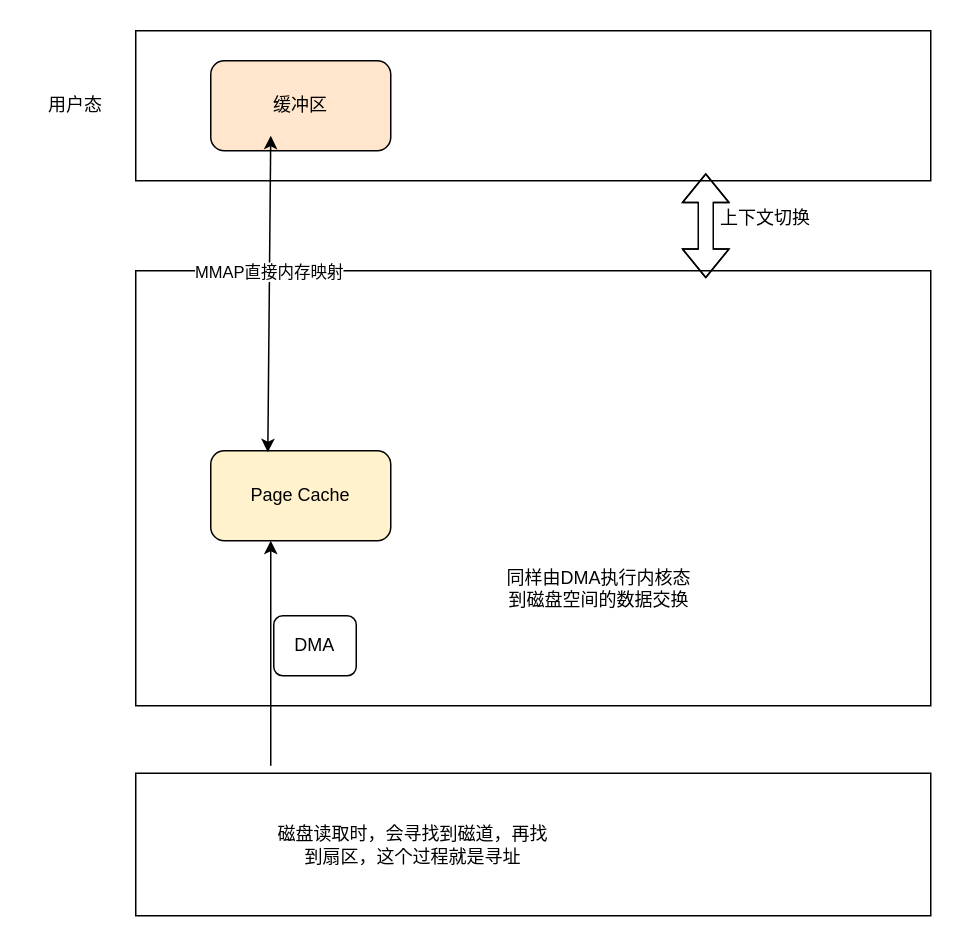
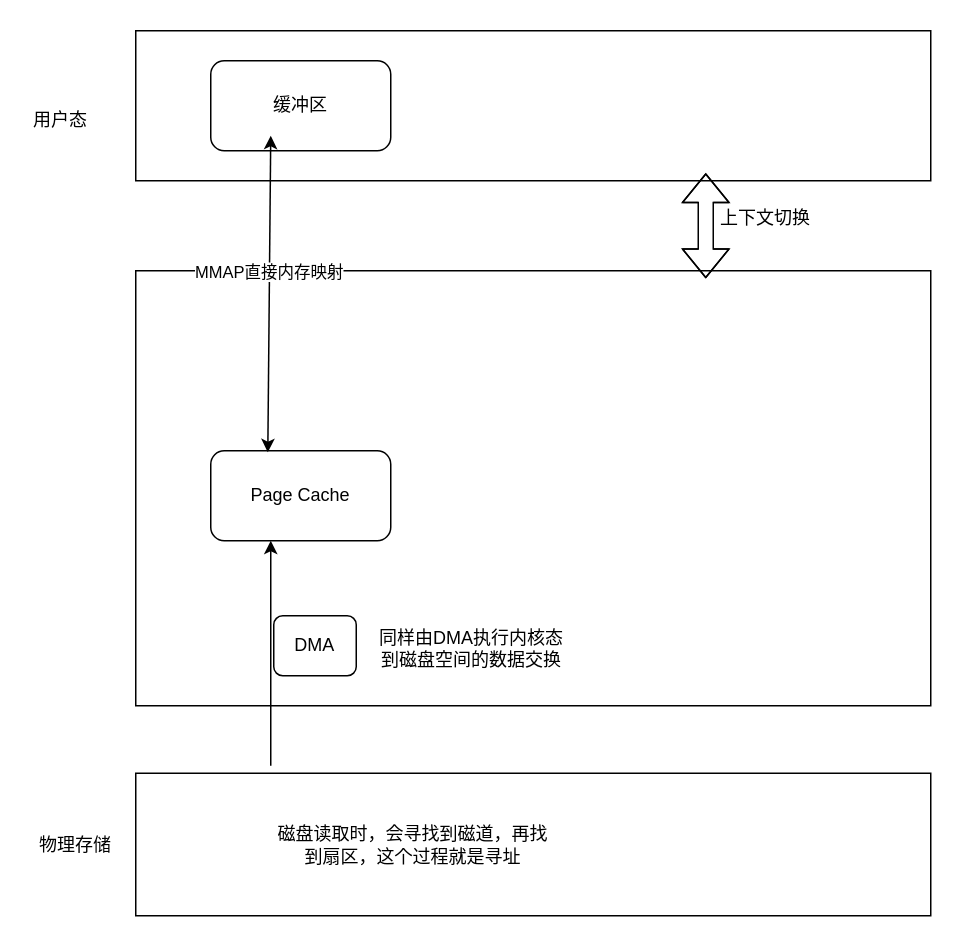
node "用户态": moved (76, 106) -> (61, 121)
node "缓冲区": fillcolor #ffe6cc -> #ffffff
node "Page Cache": fillcolor #fff2cc -> #ffffff
node "同样由DMA执行内核态到磁盘空间的数据交换": moved (599, 589) -> (472, 649)
node "物理存储": added
